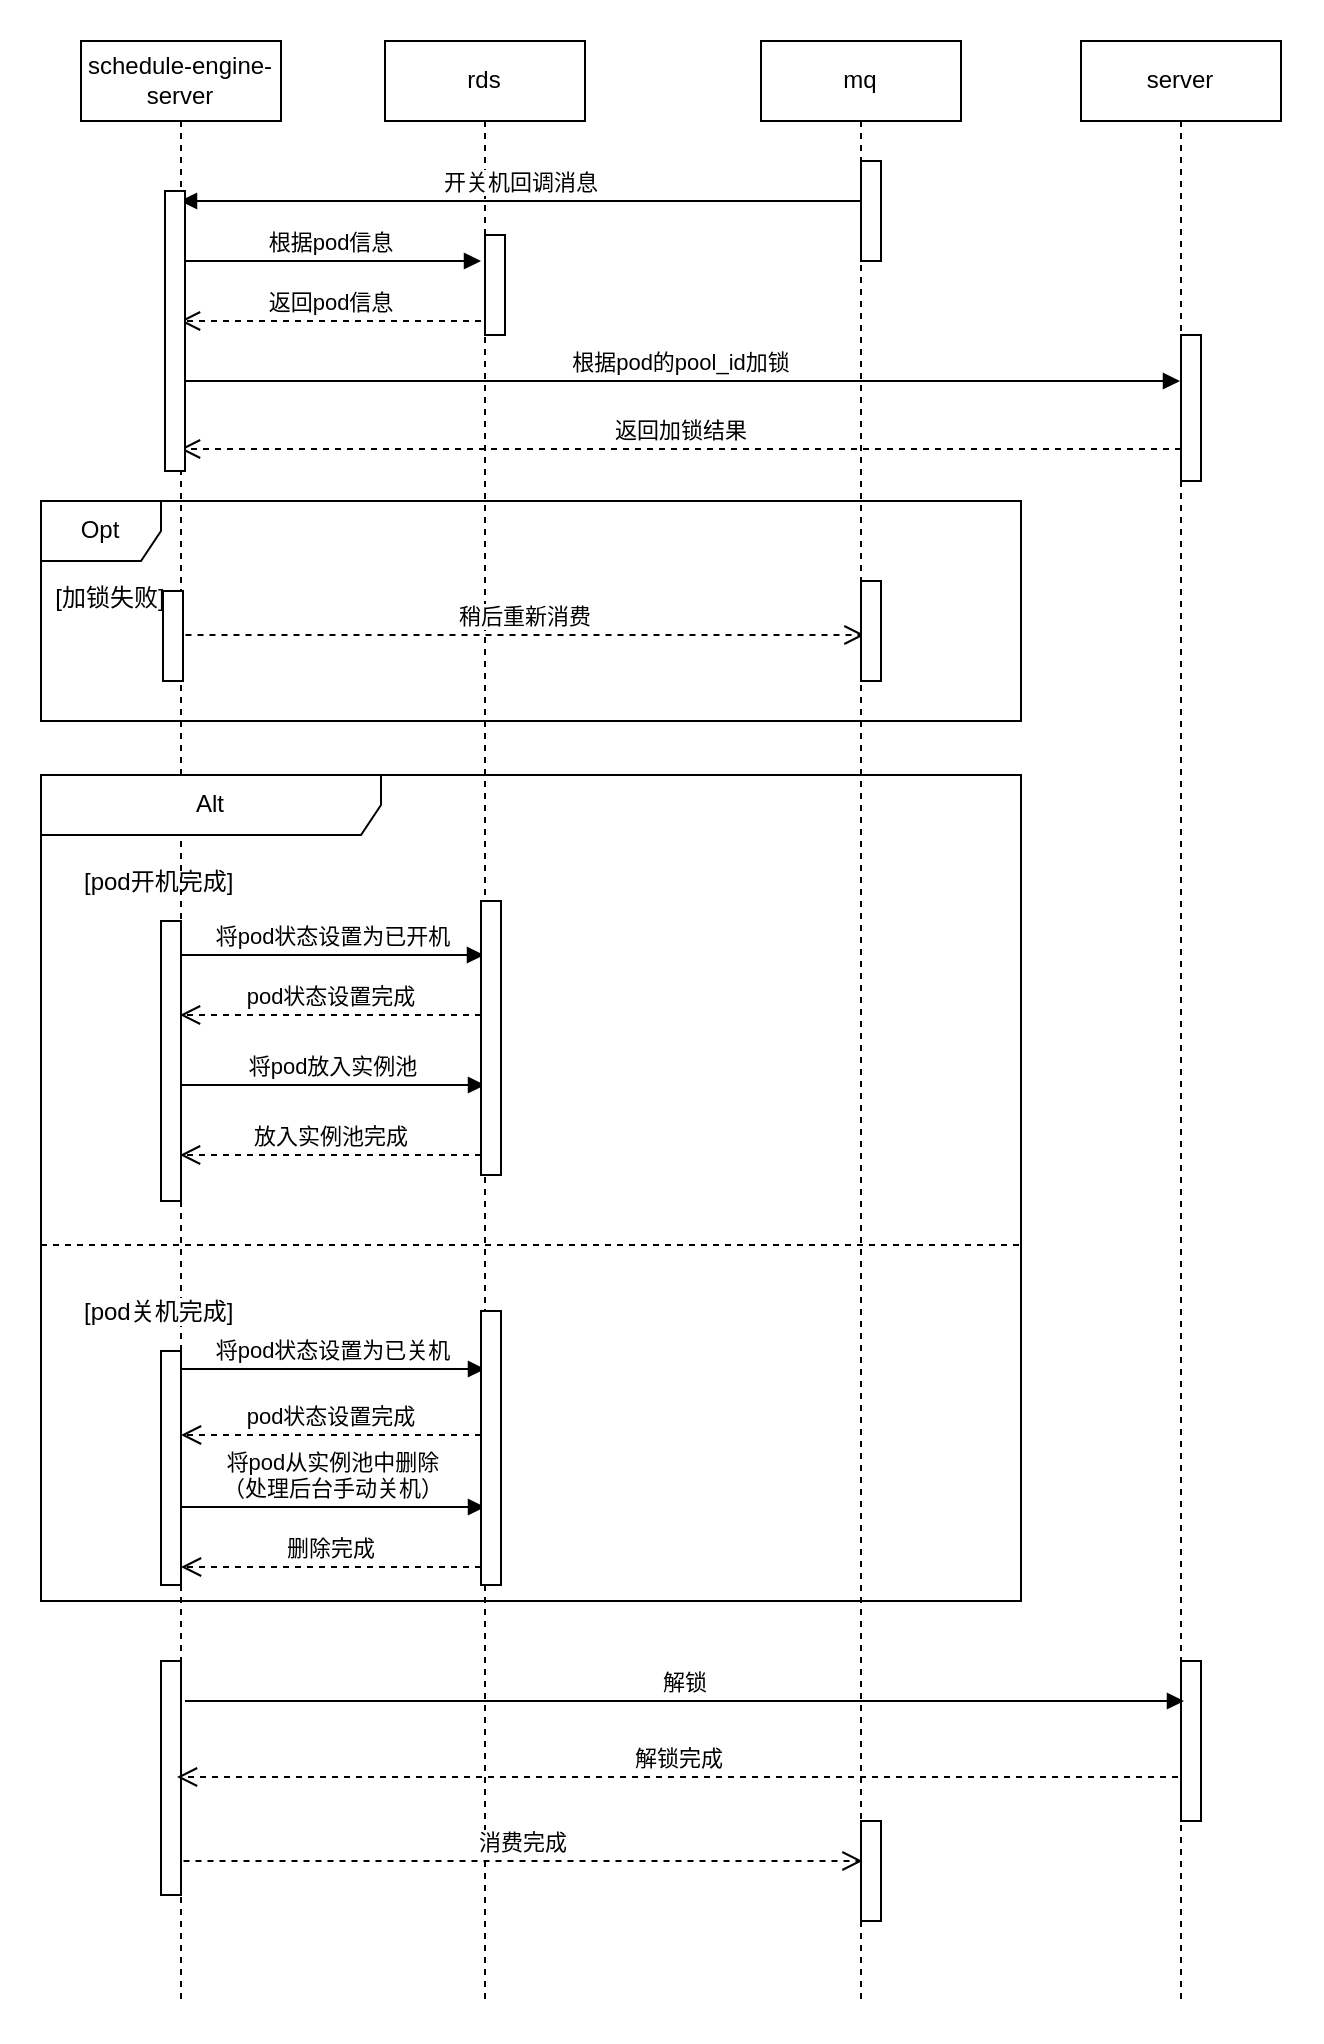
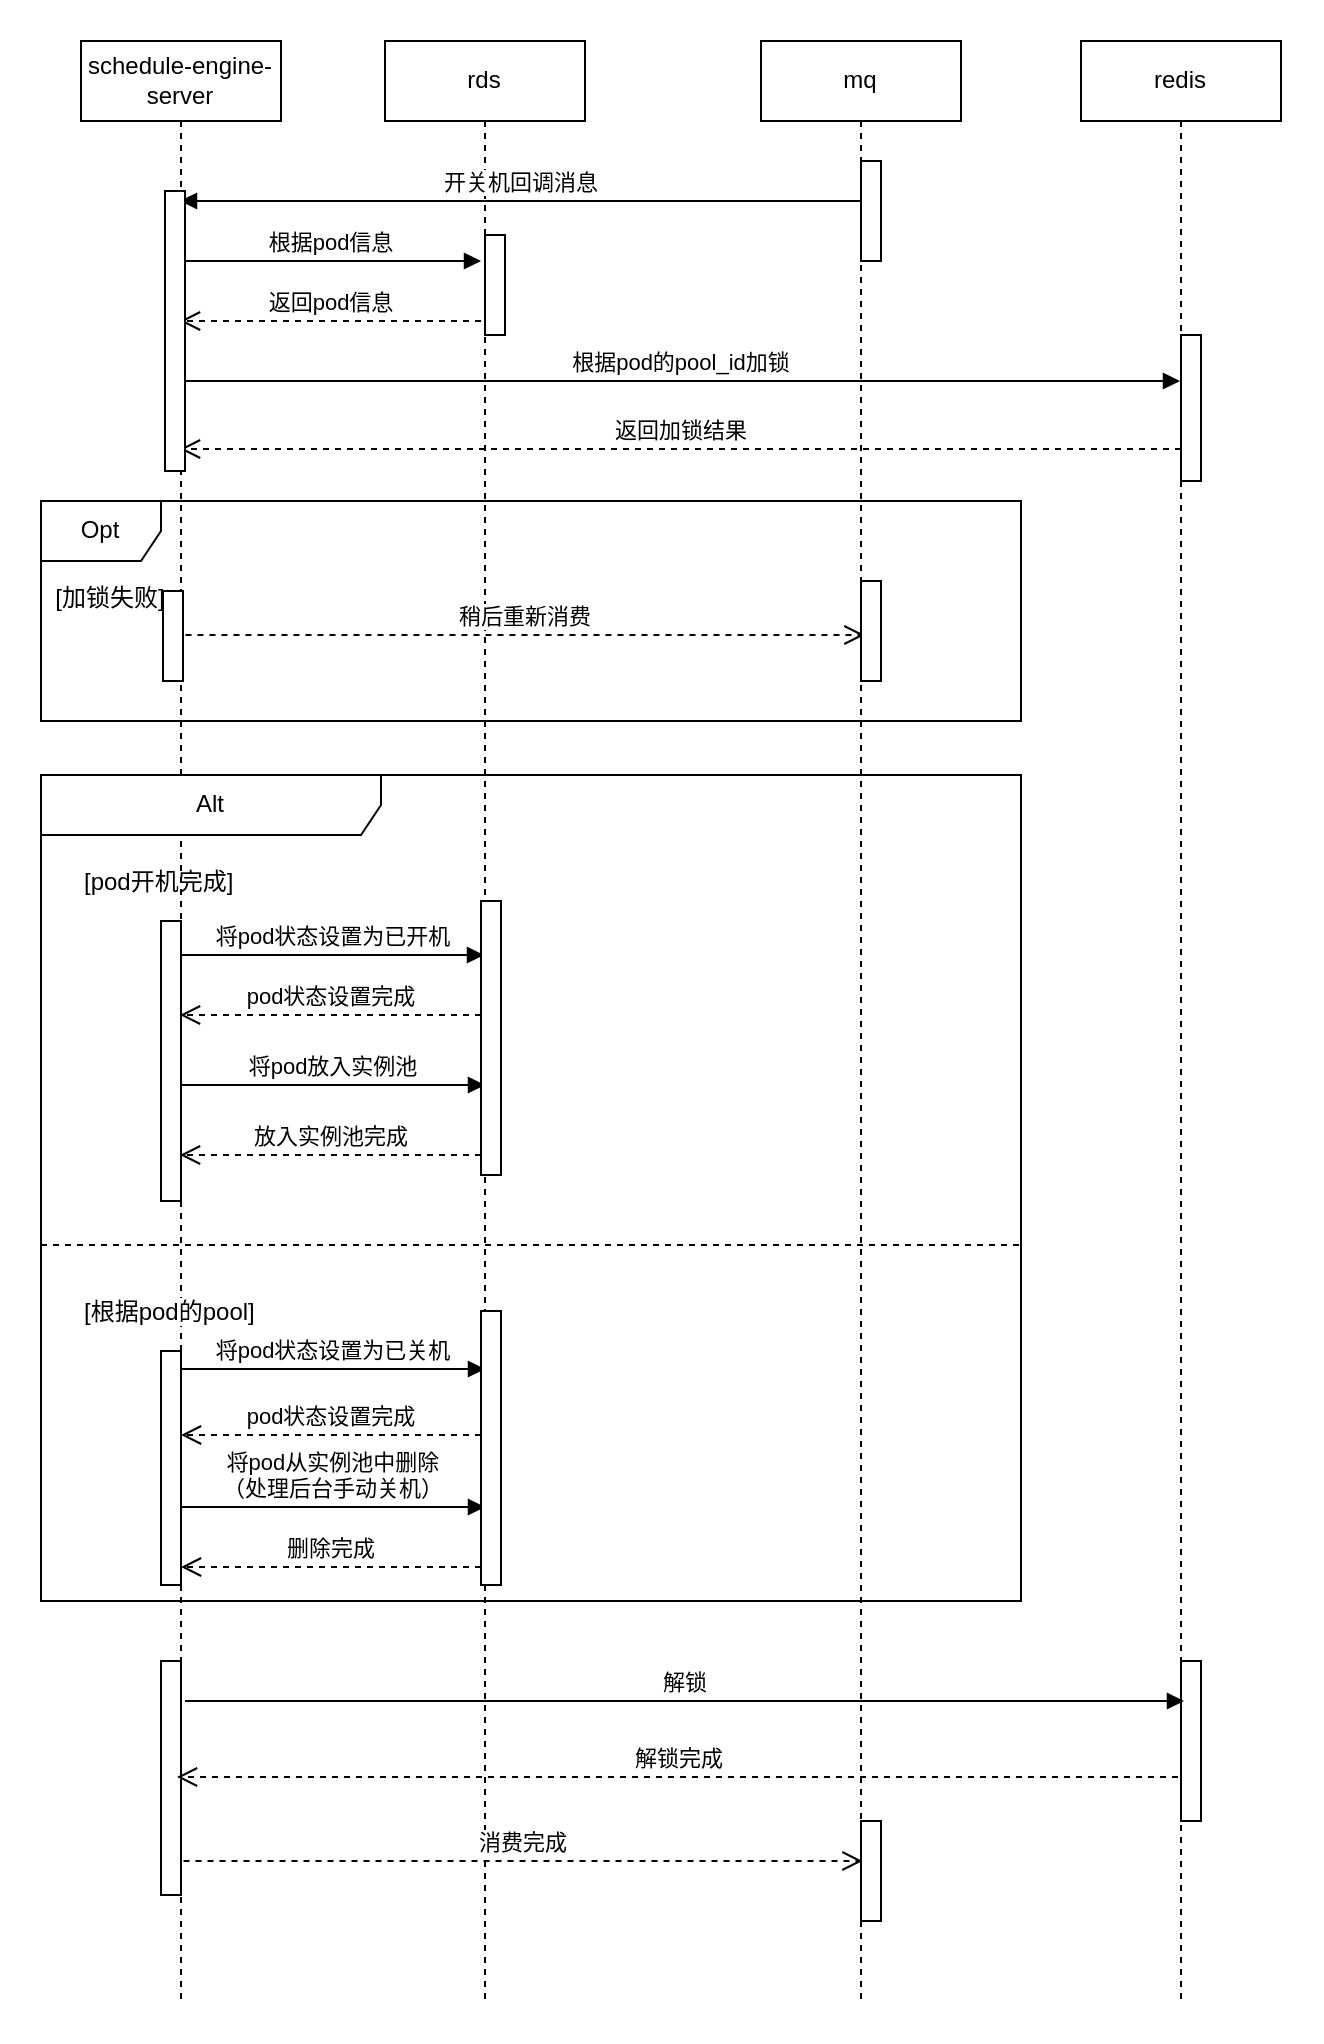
node "server": label "server" -> "redis"
node "[pod关机完成]": label "[pod关机完成]" -> "[根据pod的pool]"
